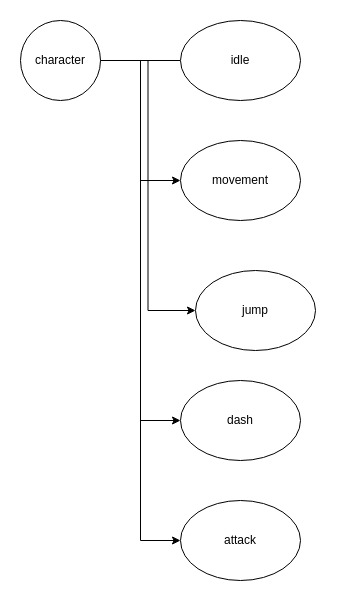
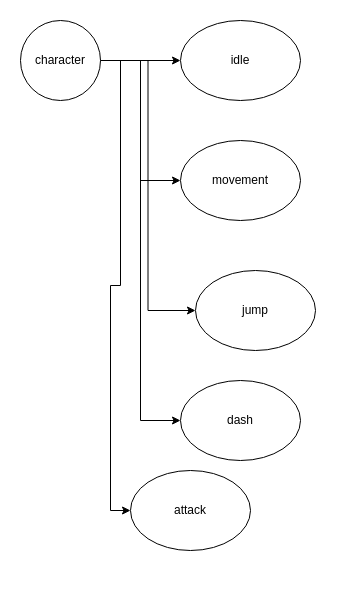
edge "character" -- "idle": arrowhead none -> classic
node "attack": moved (241, 541) -> (191, 511)
